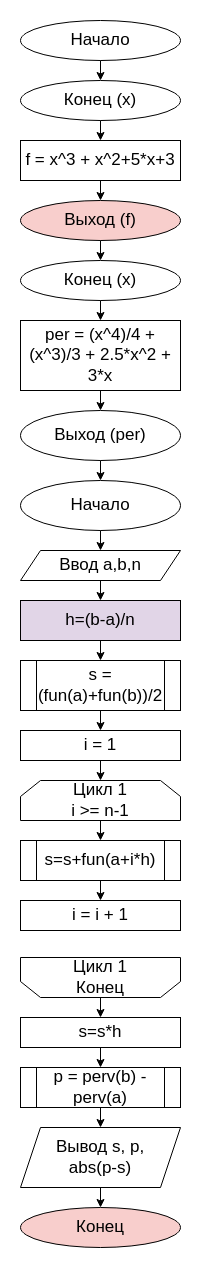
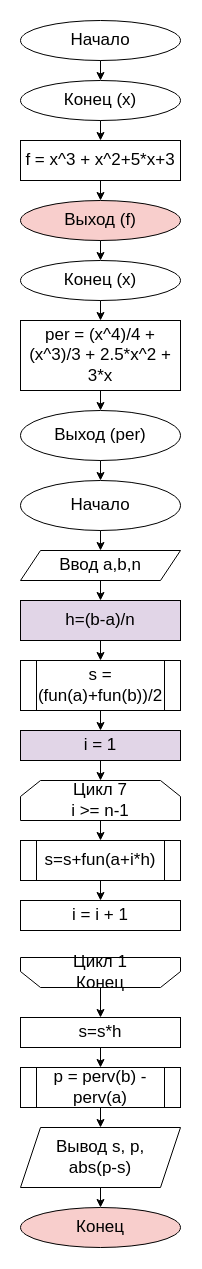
node "i = 1": fillcolor #ffffff -> #e1d5e7
node "Цикл 1 i >= n-1": label "Цикл 1 i >= n-1" -> "Цикл 7 i >= n-1"
node "Цикл 1 Конец": size 160x40 -> 160x30
